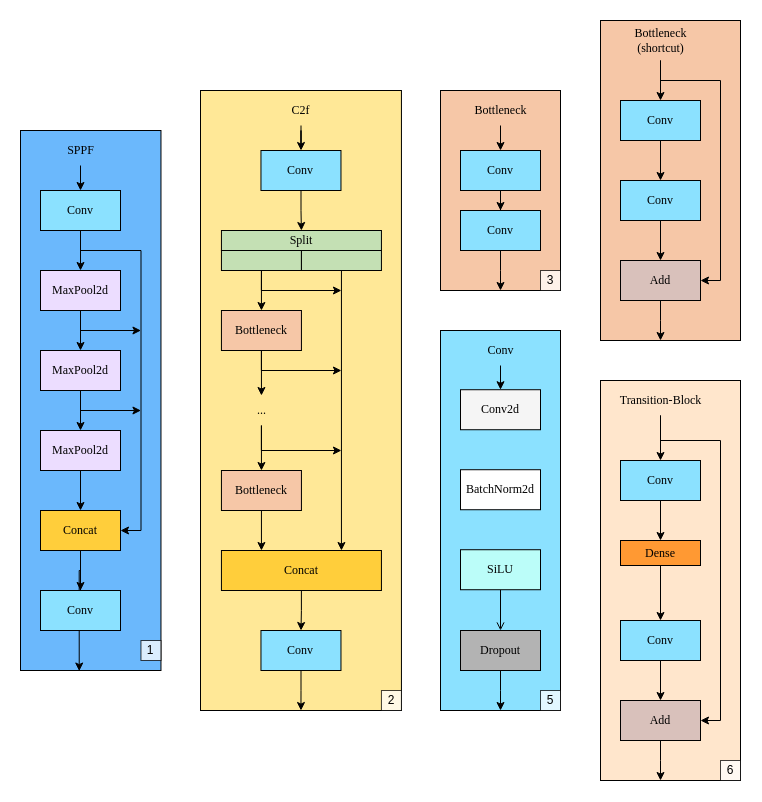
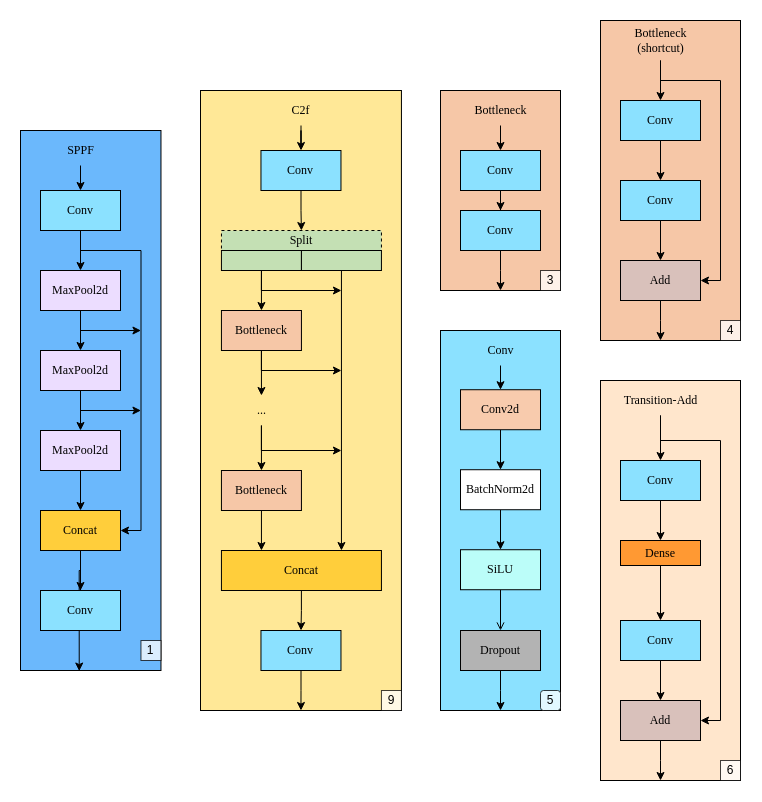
node "Split": style solid -> dashed
node "4": added
node "Transition-Block": label "Transition-Block" -> "Transition-Add"
node "Conv2d": fillcolor #f5f5f5 -> #f8cbad
edge "Conv2d" -> "BatchNorm2d": added
edge "BatchNorm2d" -> "SiLU": added
node "2": label "2" -> "9"
node "5": shape rectangle -> rounded rectangle
